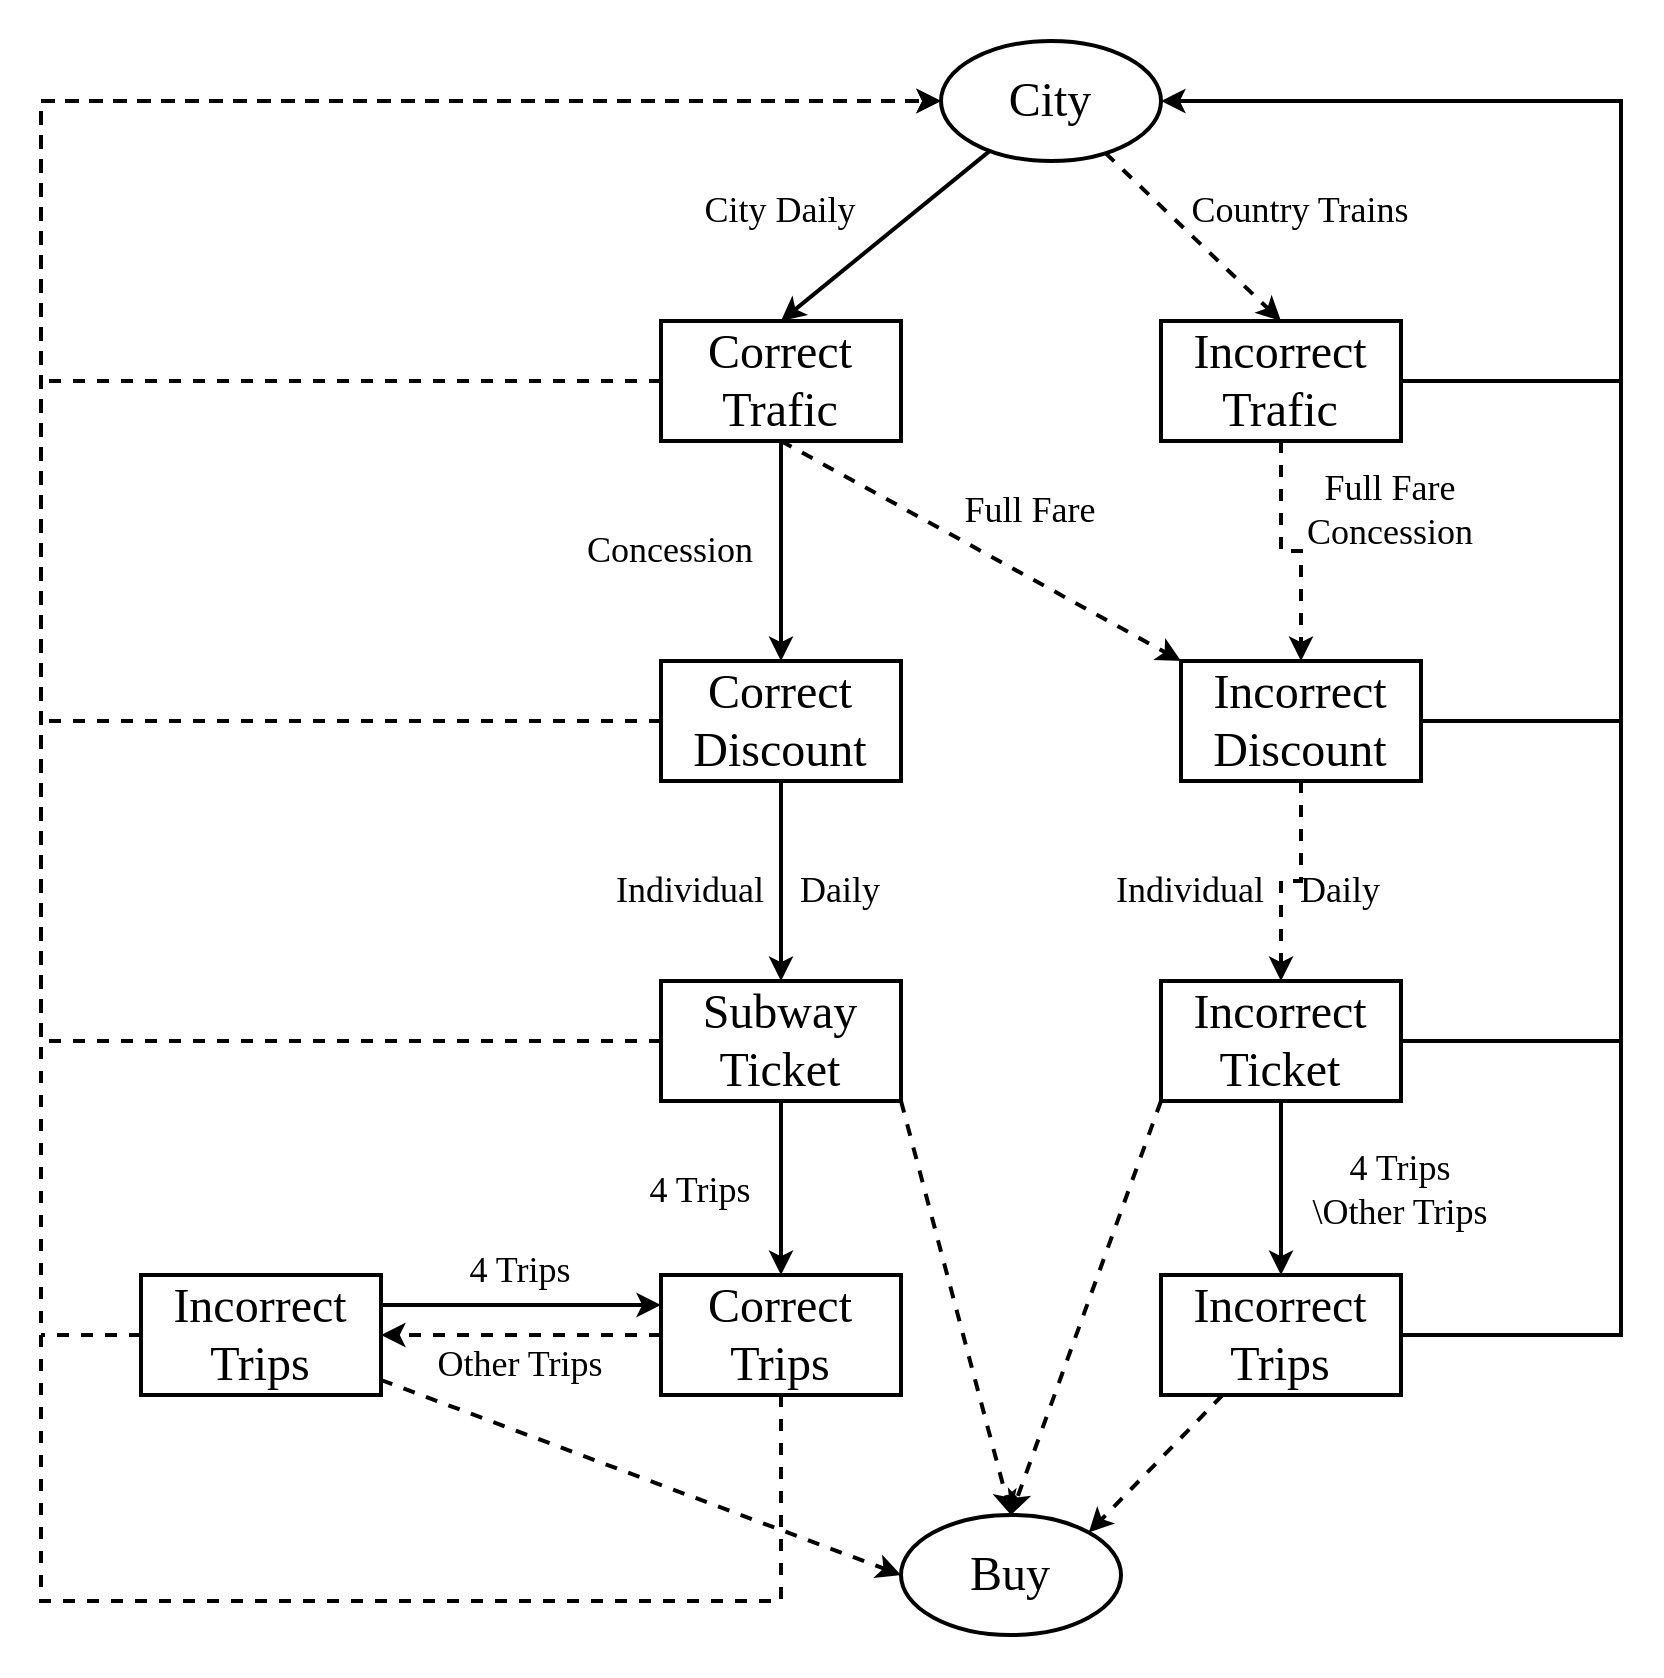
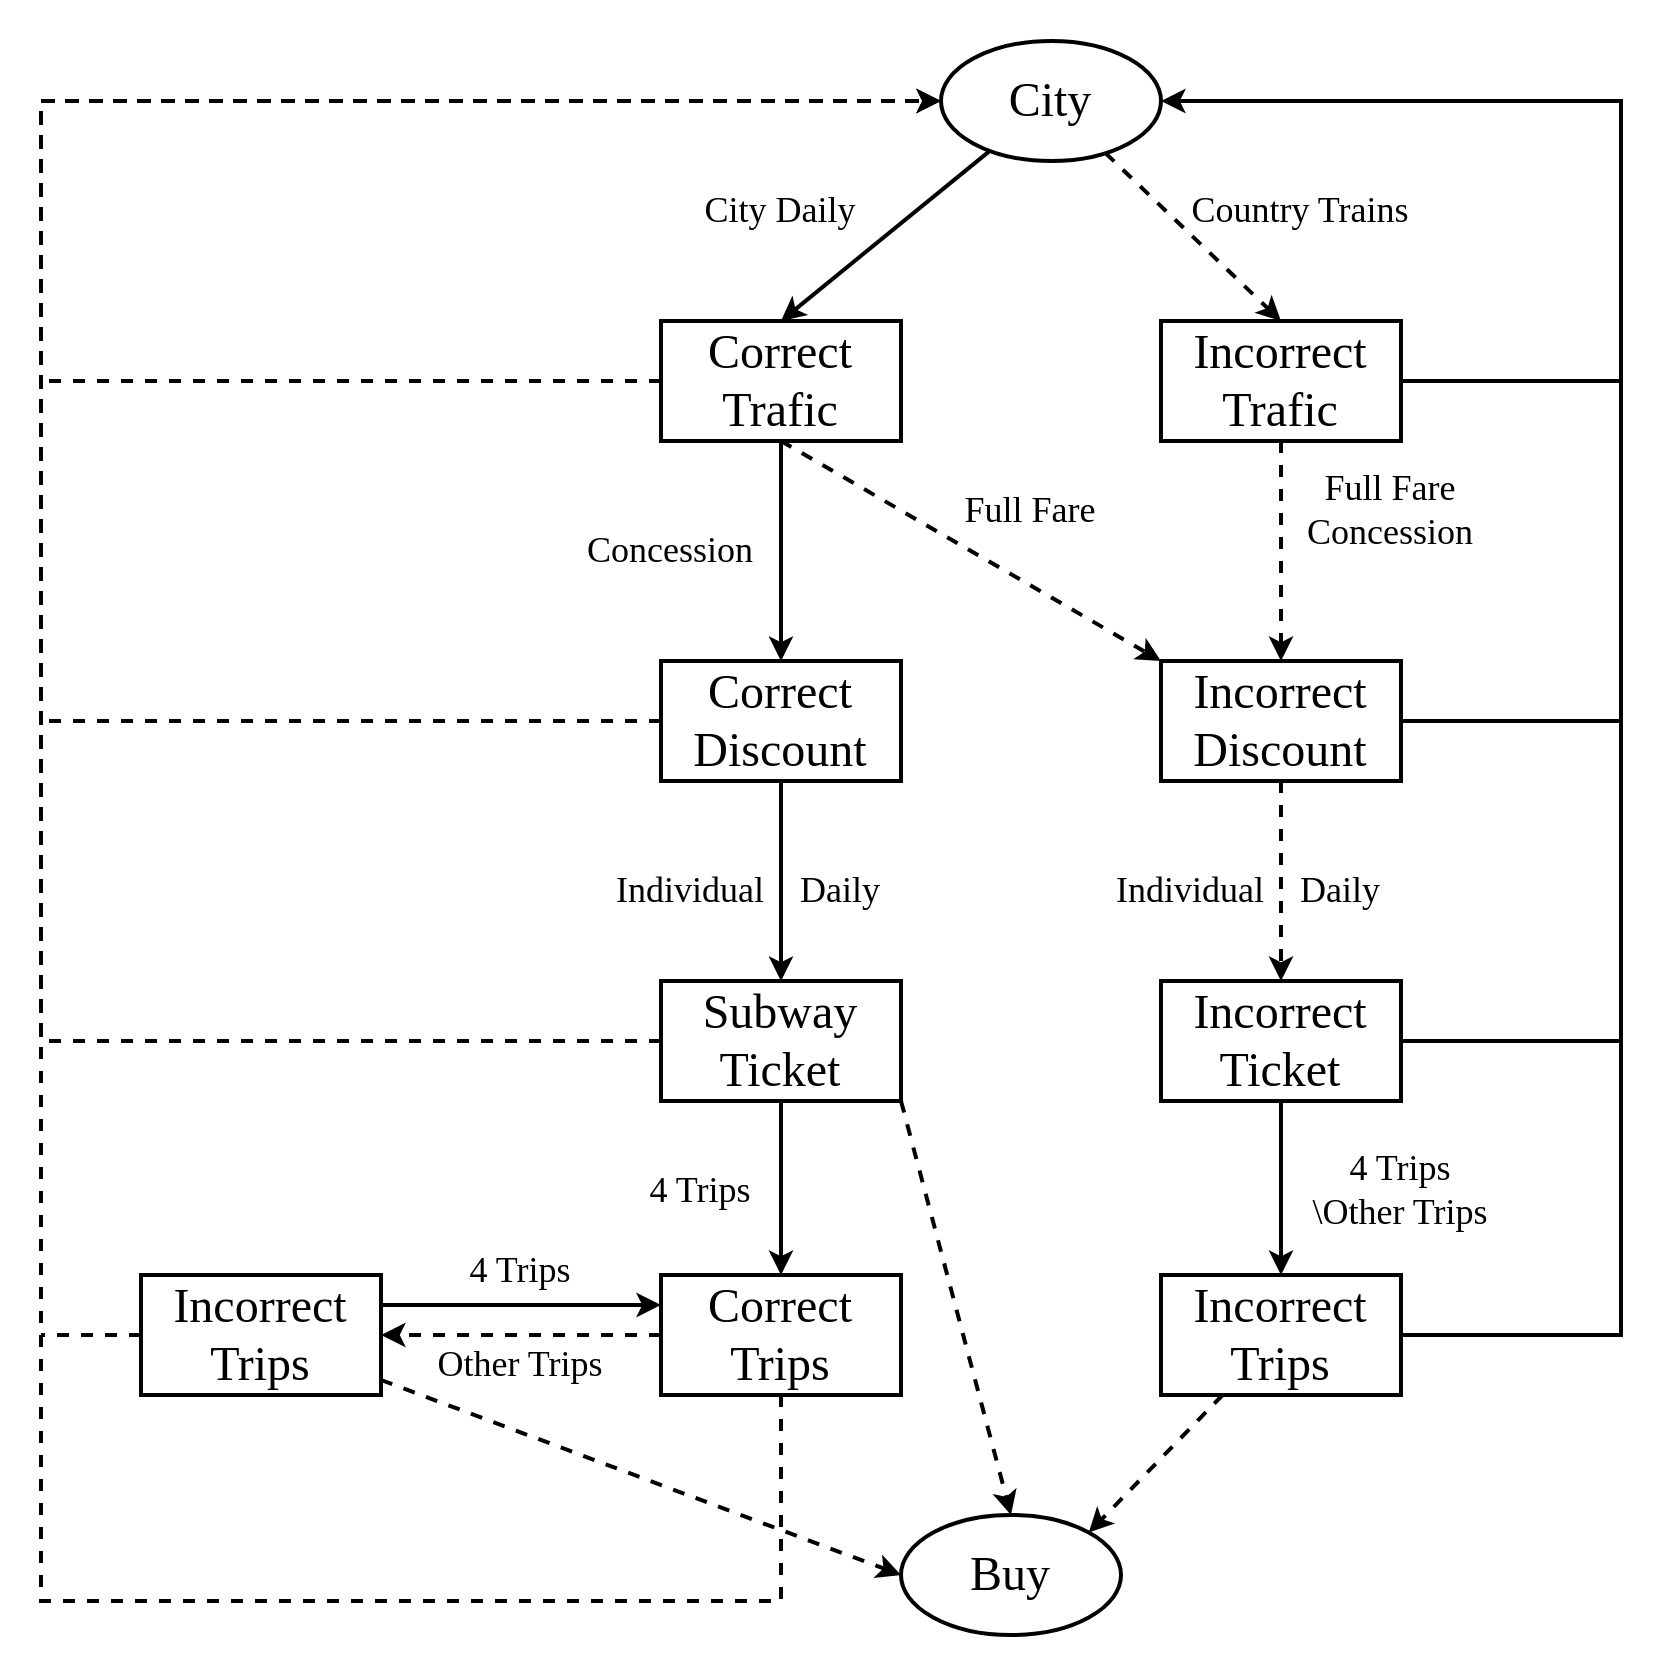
node "Incorrect Discount": moved (1301, 721) -> (1281, 721)
edge "Incorrect Ticket" -> "Buy": removed
